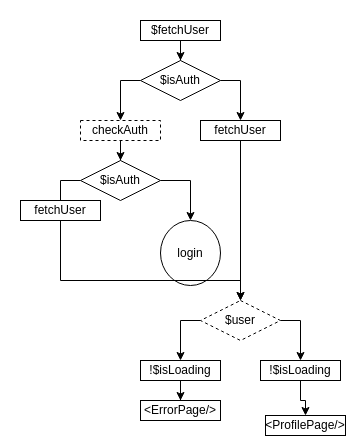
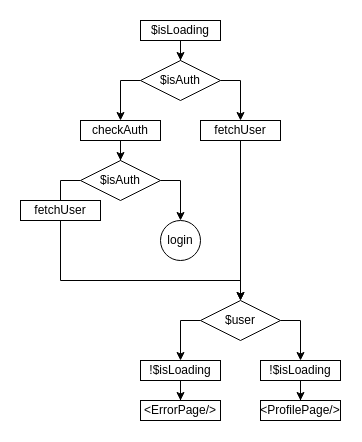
node "$fetchUser": label "$fetchUser" -> "$isLoading"
node "checkAuth": style dashed -> solid
node "login": size 60x65 -> 40x40
node "$user": style dashed -> solid
node "<ProfilePage/>": moved (306, 426) -> (301, 411)
